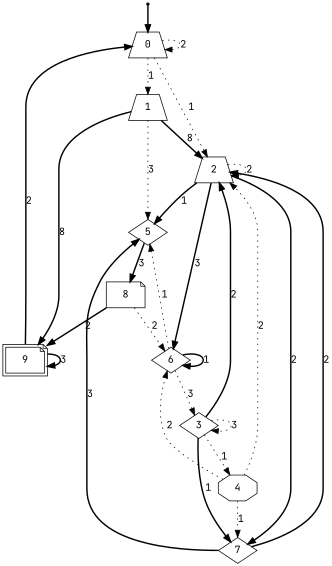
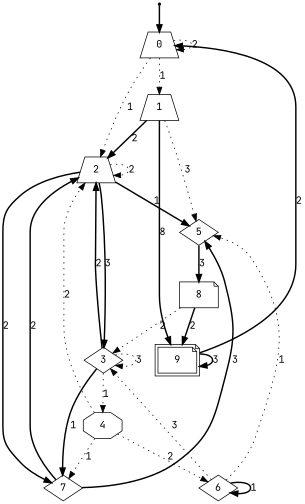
edge "1" -> "2": label "8" -> "2"
edge "2" -> "6": now "2" -> "3"
edge "8" -> "6": now "8" -> "3"
